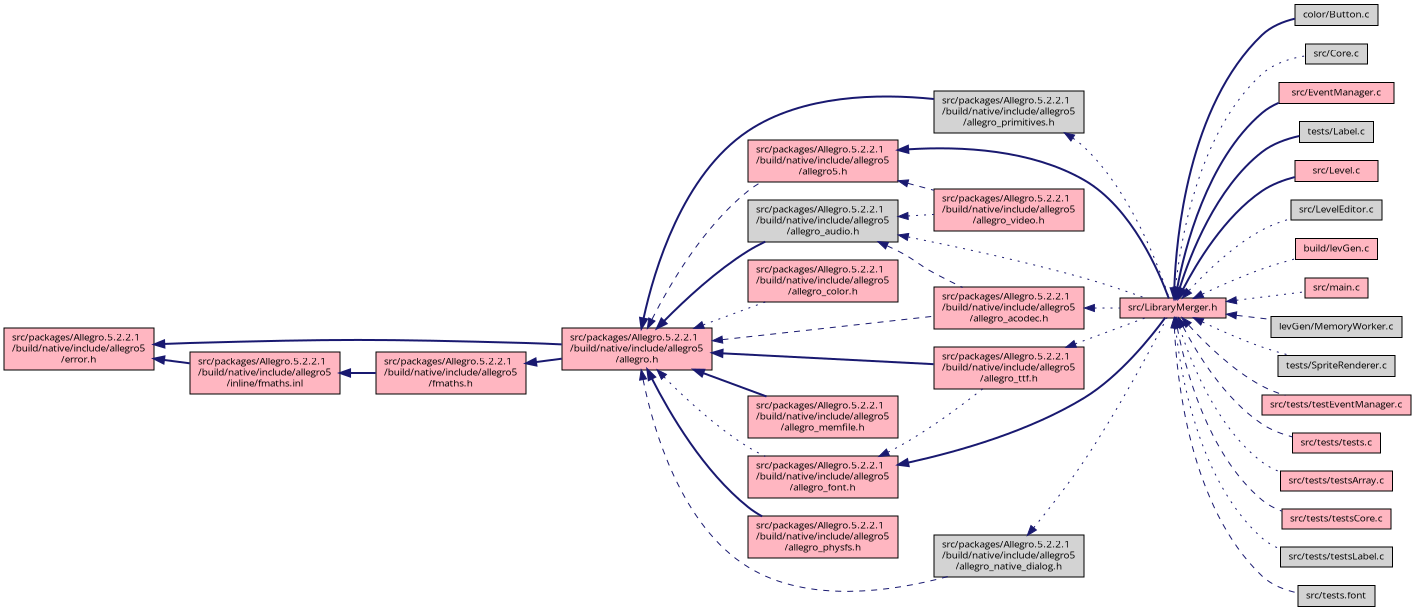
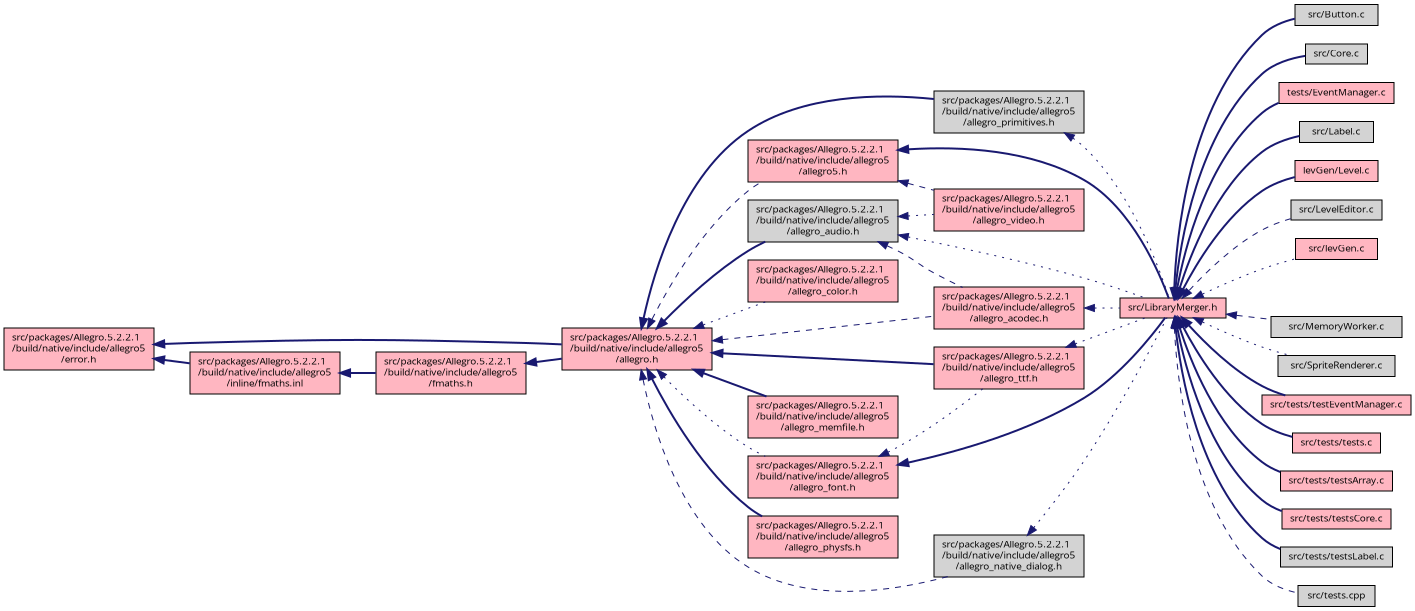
node "color/Button.c": label "color/Button.c" -> "src/Button.c"
node "src/EventManager.c": label "src/EventManager.c" -> "tests/EventManager.c"
node "tests/Label.c": label "tests/Label.c" -> "src/Label.c"
edge "src/Core.c" -> "src/LibraryMerger.h": style dotted -> bold
node "src/Level.c": label "src/Level.c" -> "levGen/Level.c"
edge "src/LevelEditor.c" -> "src/LibraryMerger.h": style dotted -> dashed
node "build/levGen.c": label "build/levGen.c" -> "src/levGen.c"
node "src/main.c": removed
node "levGen/MemoryWorker.c": label "levGen/MemoryWorker.c" -> "src/MemoryWorker.c"
node "tests/SpriteRenderer.c": label "tests/SpriteRenderer.c" -> "src/SpriteRenderer.c"
edge "src/tests/testEventManager.c" -> "src/LibraryMerger.h": style dashed -> bold
edge "src/tests/tests.c" -> "src/LibraryMerger.h": style dashed -> bold
edge "src/tests/testsArray.c" -> "src/LibraryMerger.h": style dotted -> bold
edge "src/tests/testsCore.c" -> "src/LibraryMerger.h": style dashed -> bold
edge "src/tests/testsLabel.c" -> "src/LibraryMerger.h": style dotted -> bold
node "src/tests.font": label "src/tests.font" -> "src/tests.cpp"
